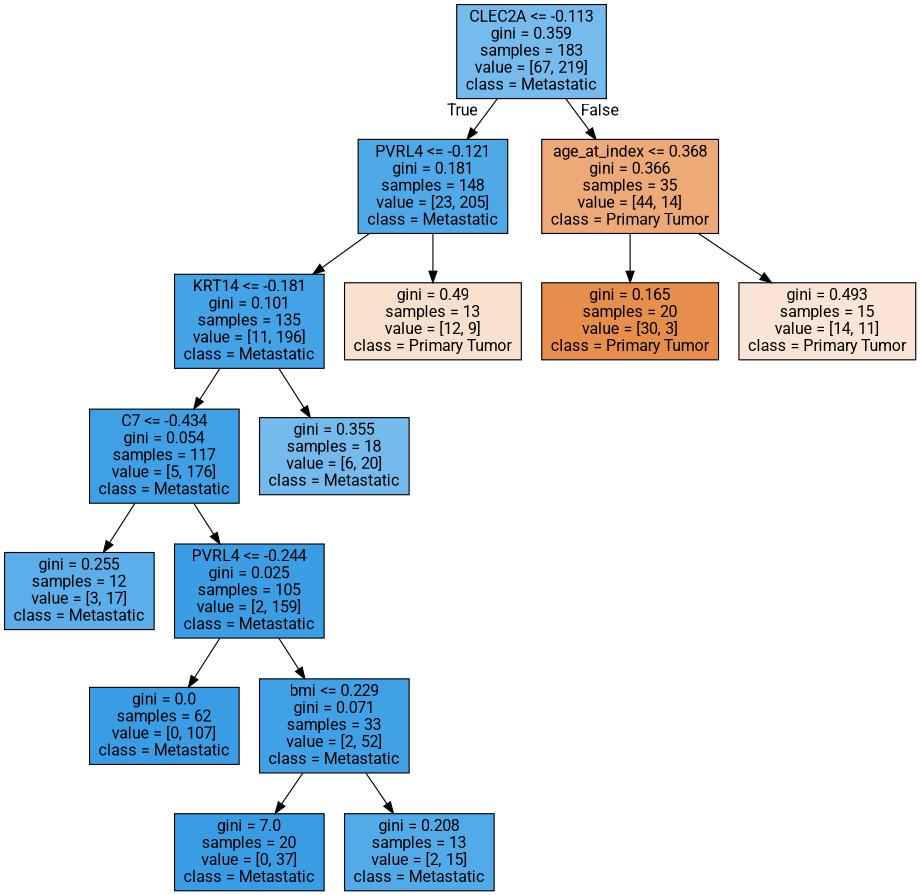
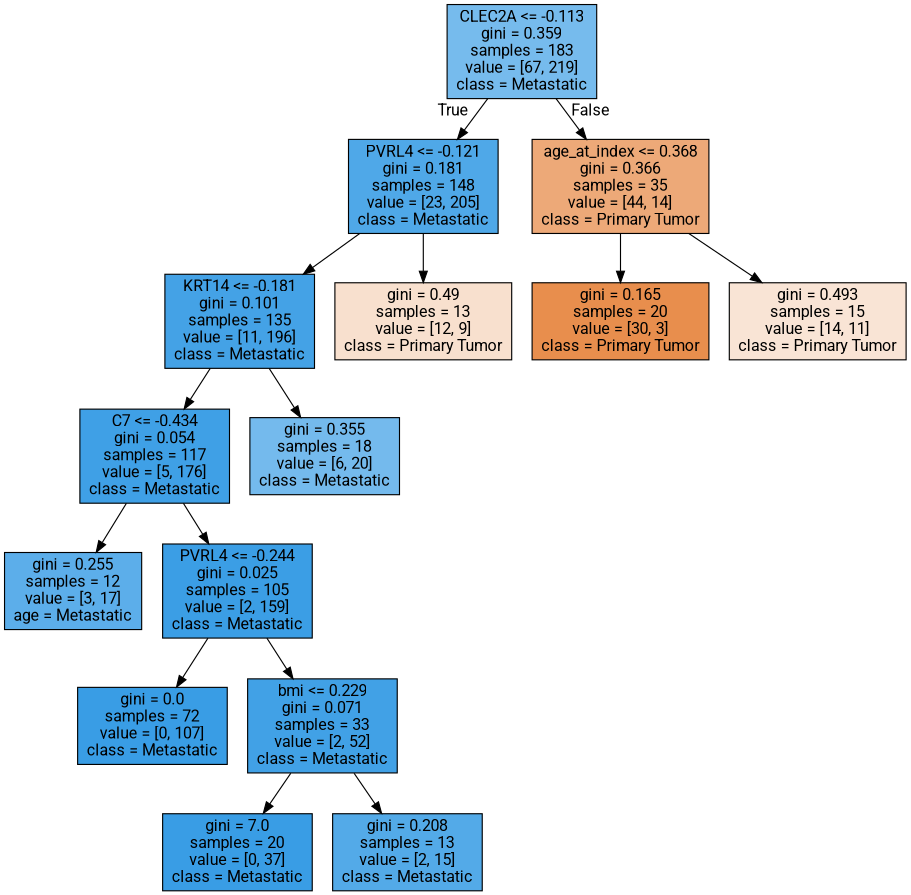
node "gini = 0.255 samples = 12 value = [3, 17] class = Metastatic": label "gini = 0.255 samples = 12 value = [3, 17] class = Metastatic" -> "gini = 0.255 samples = 12 value = [3, 17] age = Metastatic"
node "gini = 0.0 samples = 62 value = [0, 107] class = Metastatic": label "gini = 0.0 samples = 62 value = [0, 107] class = Metastatic" -> "gini = 0.0 samples = 72 value = [0, 107] class = Metastatic"
